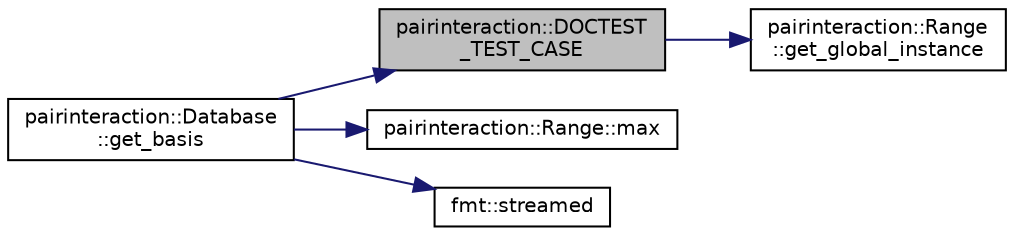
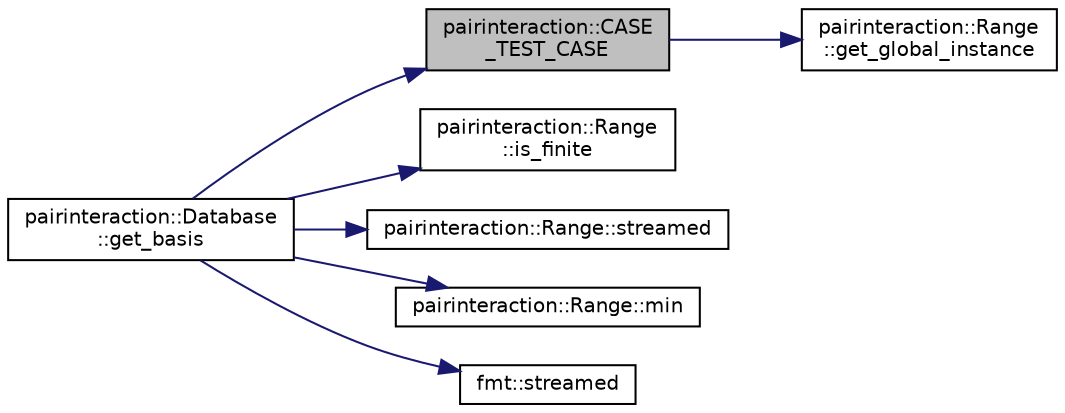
node "pairinteraction::DOCTEST _TEST_CASE": label "pairinteraction::DOCTEST _TEST_CASE" -> "pairinteraction::CASE _TEST_CASE"
node "pairinteraction::Range::max": label "pairinteraction::Range::max" -> "pairinteraction::Range::streamed"
node "pairinteraction::Range ::is_finite": added
node "pairinteraction::Range::min": added
